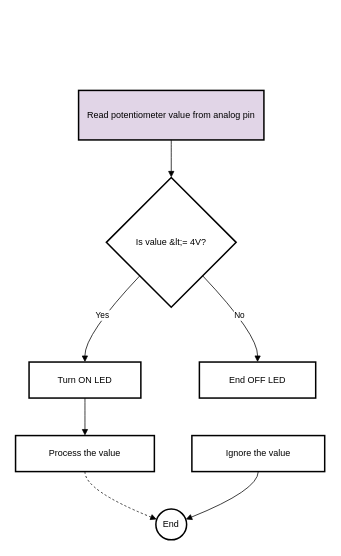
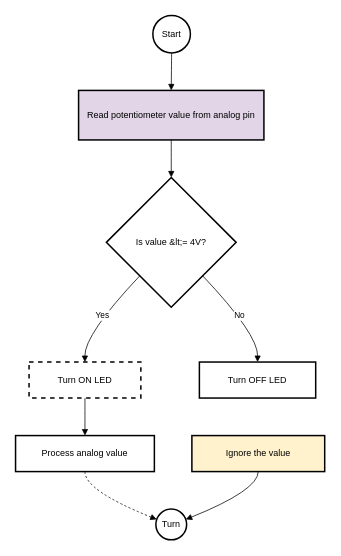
node "Start": added
edge "Start" -> "Read potentiometer value from analog pin": added
node "Turn ON LED": style solid -> dashed
node "End OFF LED": label "End OFF LED" -> "Turn OFF LED"
node "Process the value": label "Process the value" -> "Process analog value"
node "Ignore the value": fillcolor #ffffff -> #fff2cc
node "End": label "End" -> "Turn"
